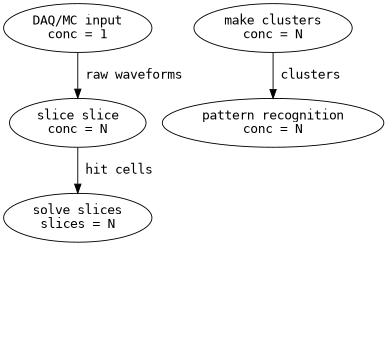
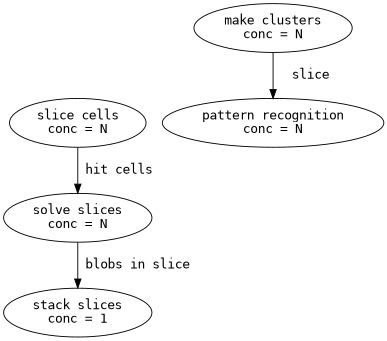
node "DAQ/MC input conc = 1": removed
edge "make clusters conc = N" -> "pattern recognition conc = N": label " clusters" -> " slice"
node "slice slice conc = N": label "slice slice conc = N" -> "slice cells conc = N"
node "solve slices slices = N": label "solve slices slices = N" -> "solve slices conc = N"
node "stack slices conc = 1": added
